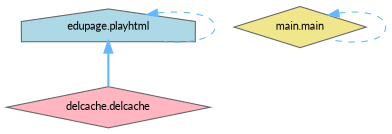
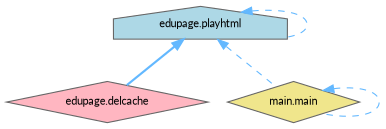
edge "main.main" -> "edupage.playhtml": added
node "delcache.delcache": label "delcache.delcache" -> "edupage.delcache"
